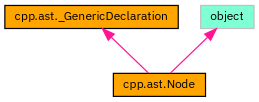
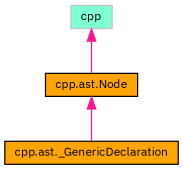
node "object": label "object" -> "cpp"
edge "cpp.ast.Node" -> "cpp.ast._GenericDeclaration": reversed
